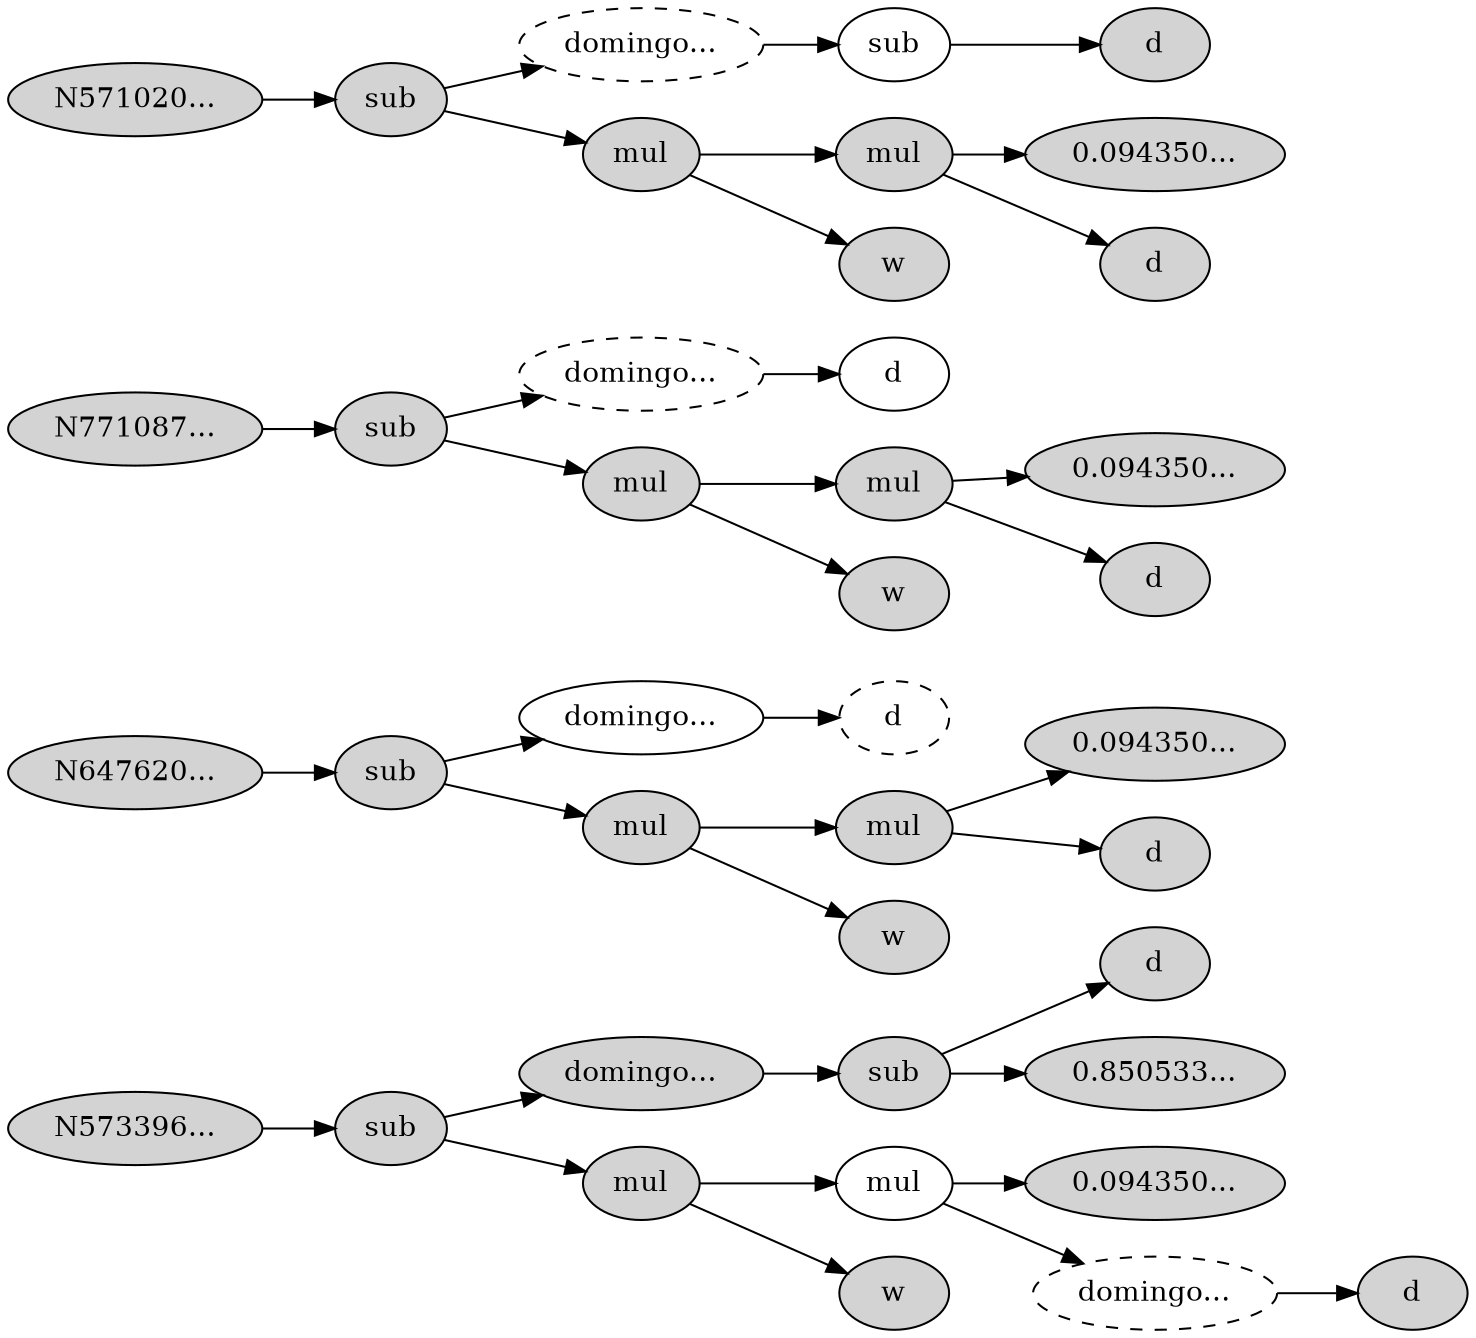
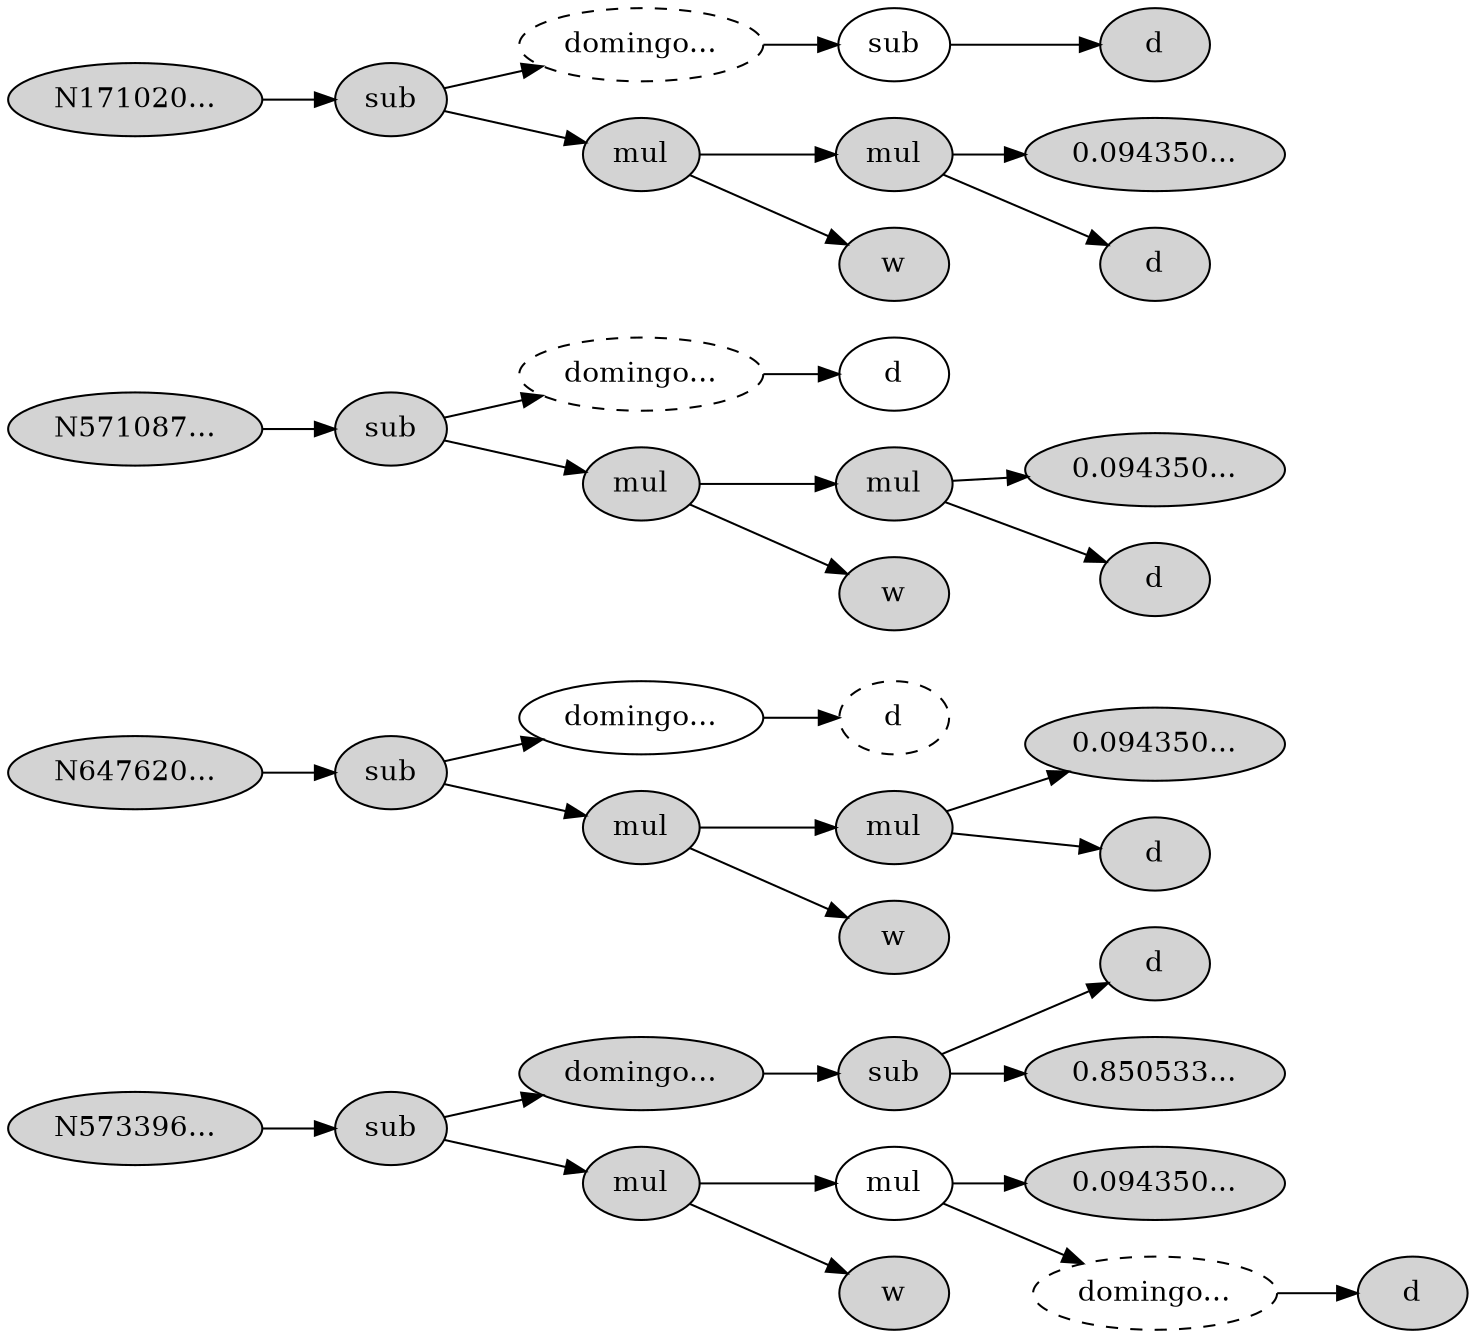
node "N571020...": label "N571020..." -> "N171020..."
node "N771087...": label "N771087..." -> "N571087..."
